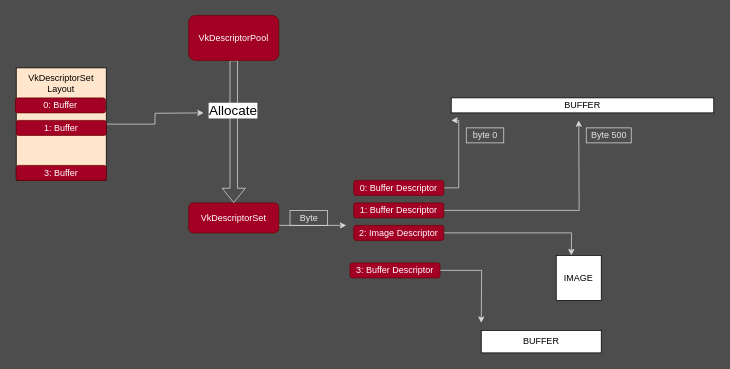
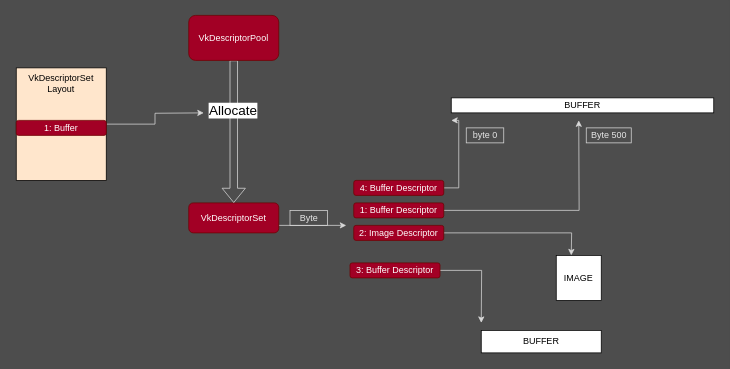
node "0: Buffer": removed
node "3: Buffer": removed
node "0: Buffer Descriptor": label "0: Buffer Descriptor" -> "4: Buffer Descriptor"
